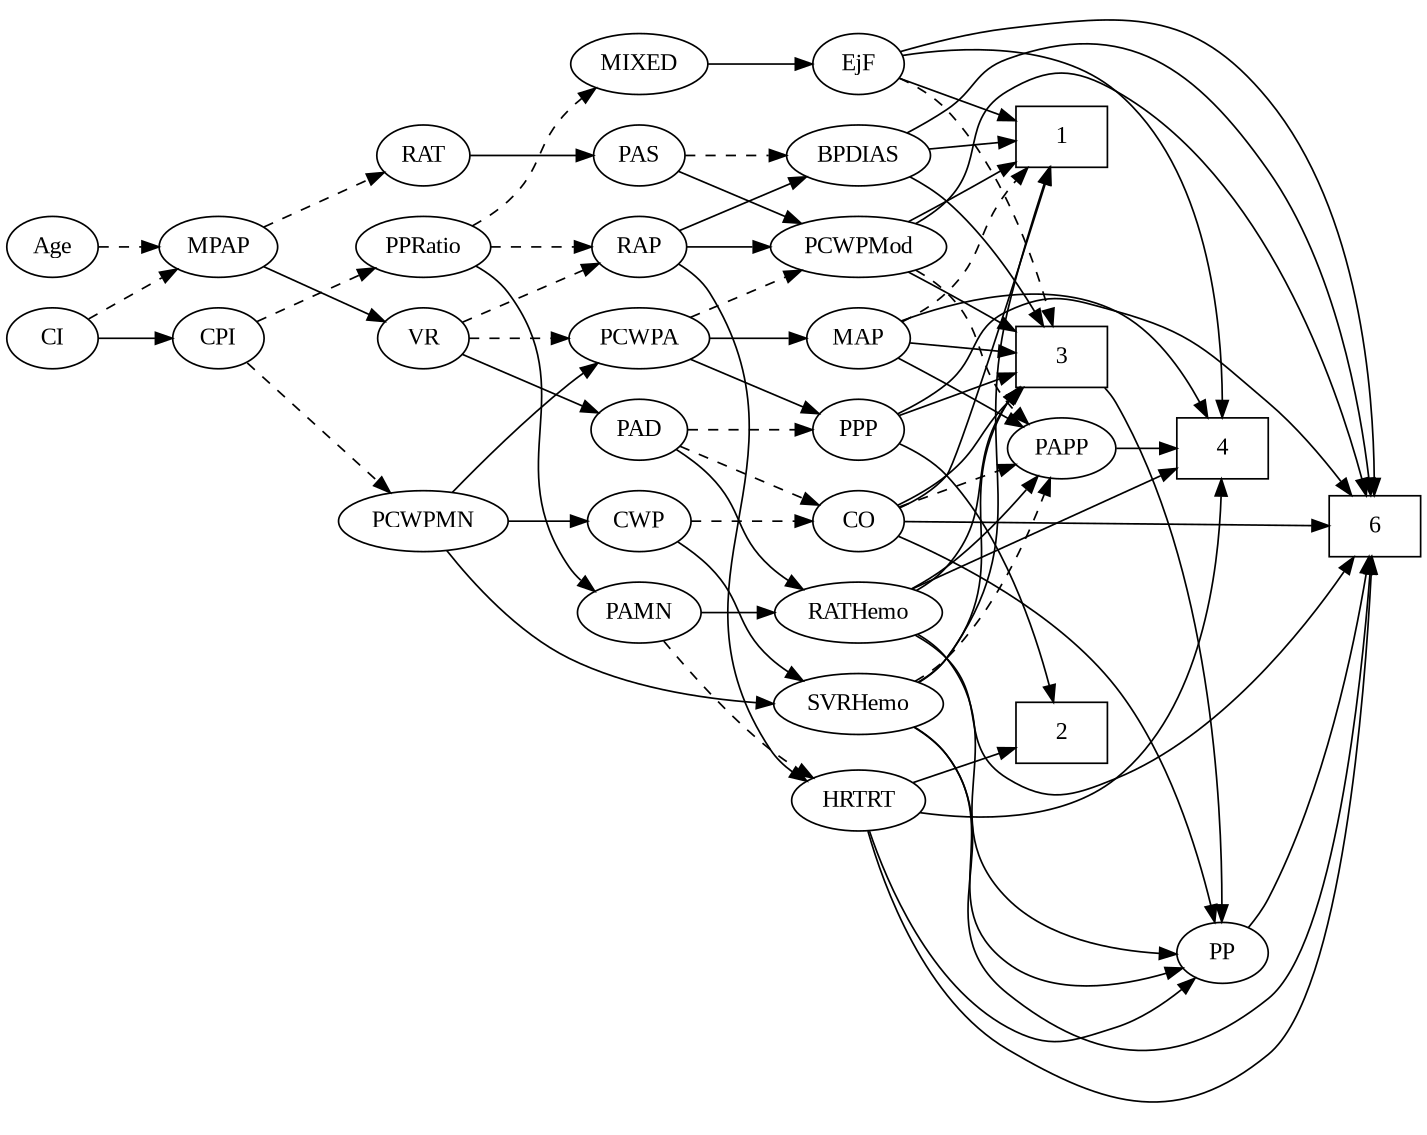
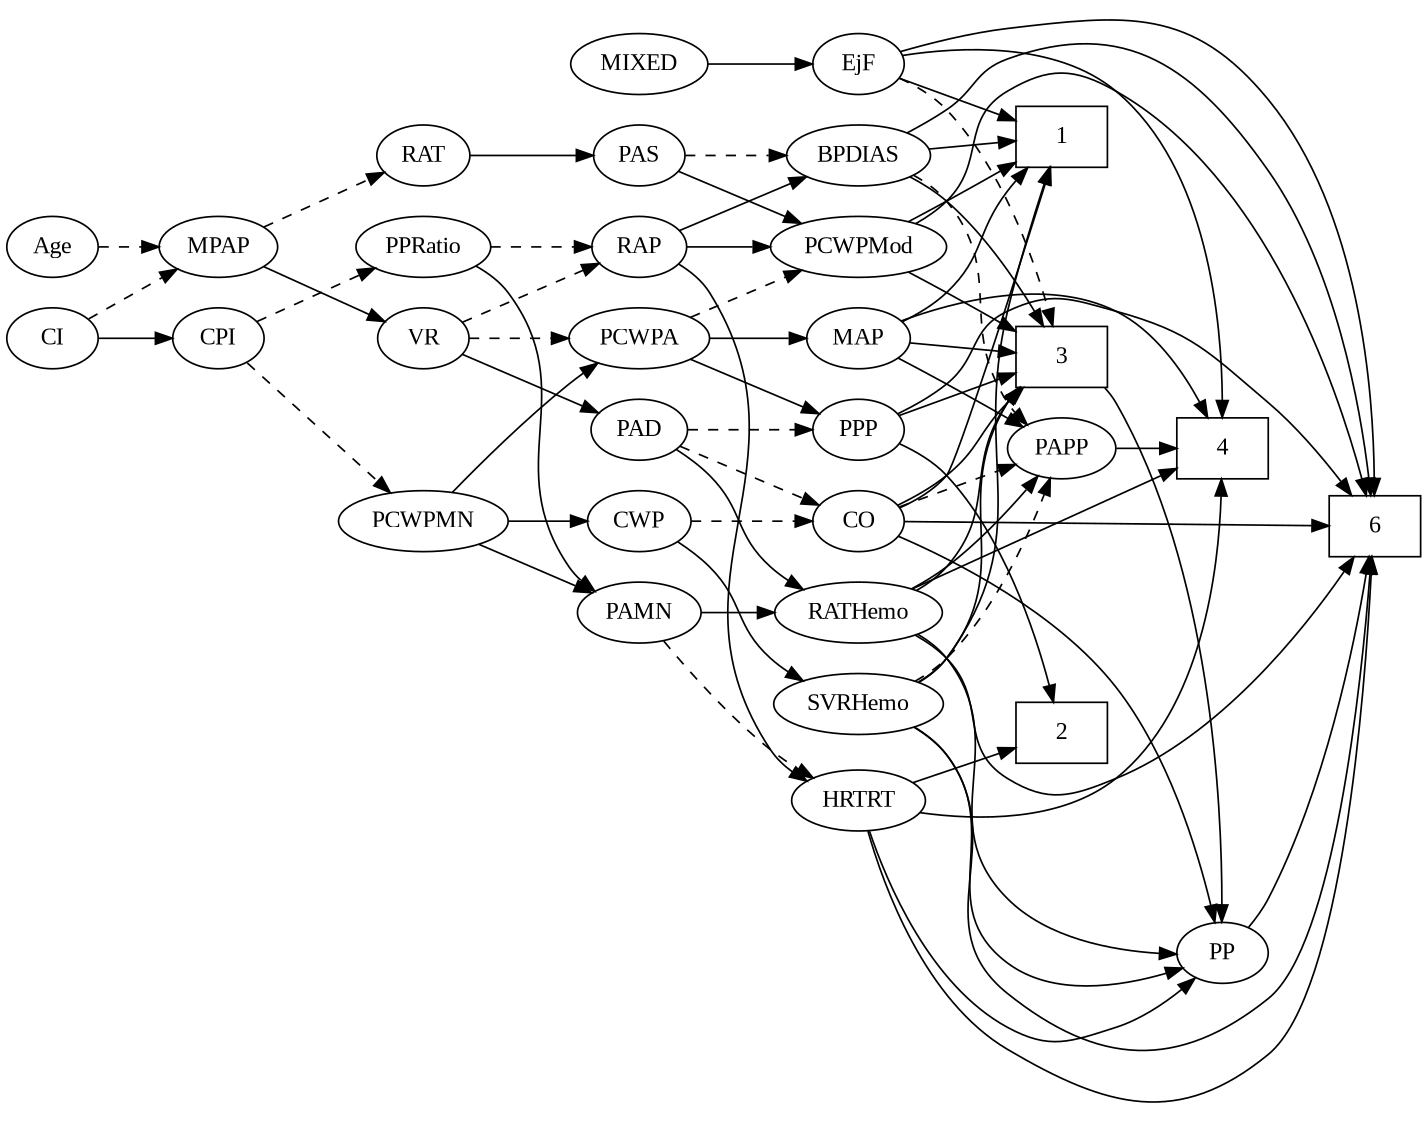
edge "PPRatio" -> "MIXED": removed
edge "MAP" -> "1": style dashed -> solid
edge "PCWPMod" -> "PAPP": now "BPDIAS" -> "PAPP"
edge "PCWPMN" -> "SVRHemo": now "PCWPMN" -> "PAMN"
